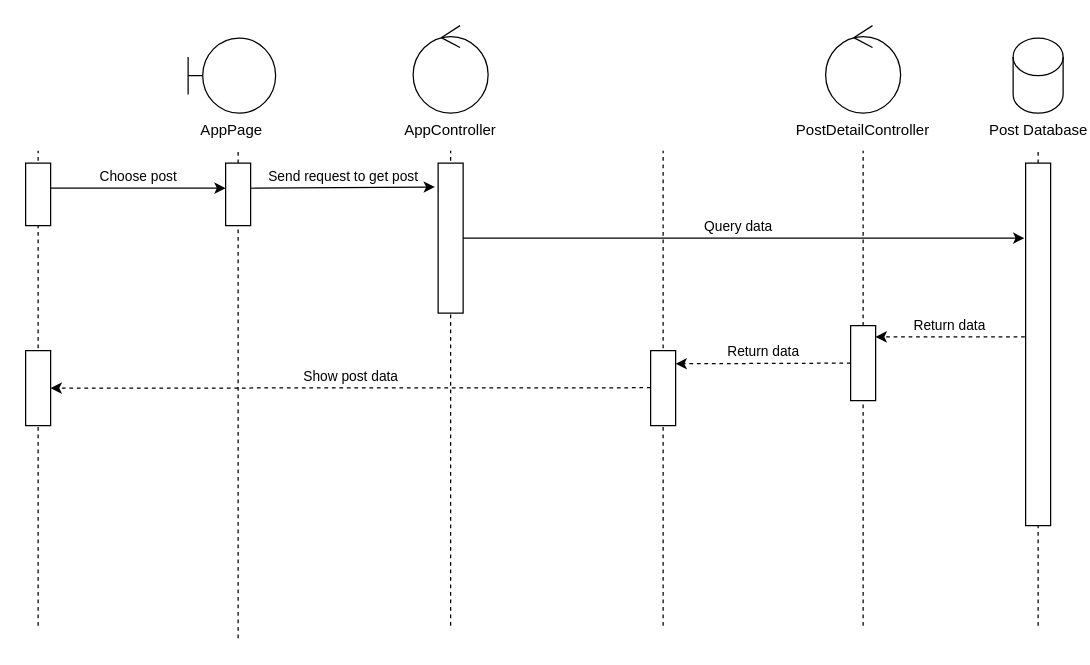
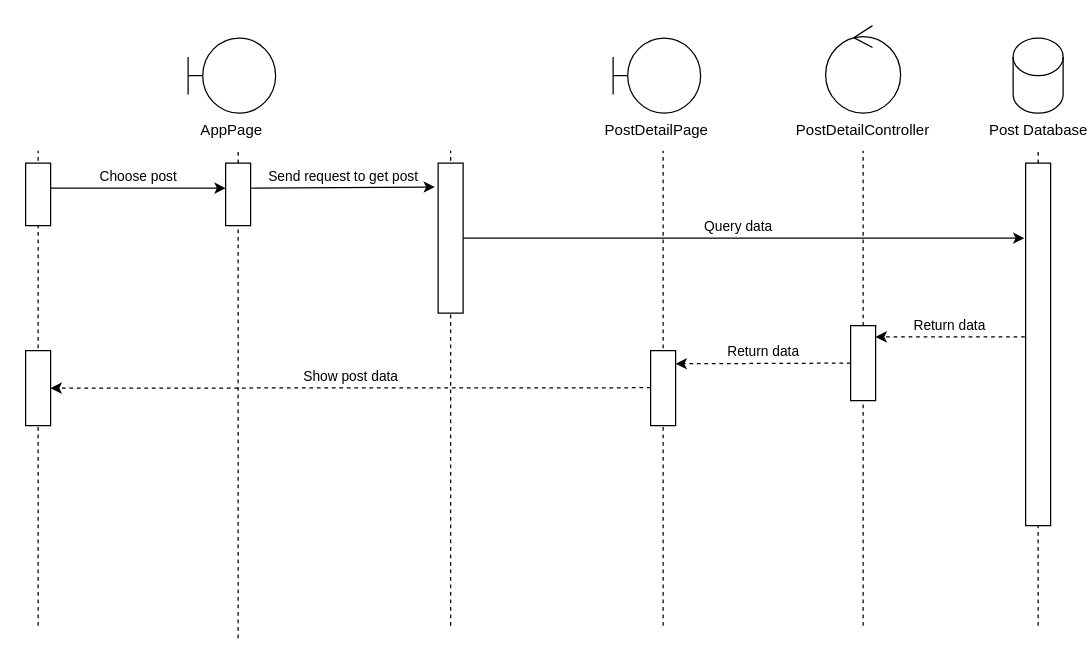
node "AppController": removed
node "PostDetailPage": added
